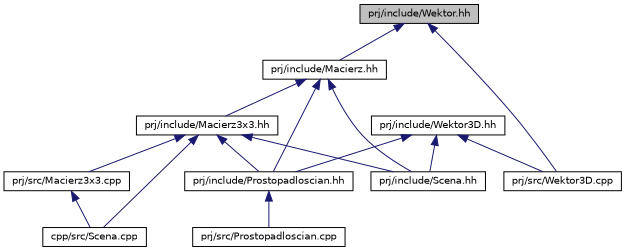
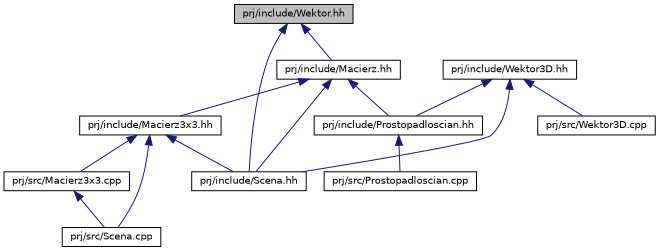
edge "prj/src/Wektor3D.cpp" -> "prj/include/Wektor.hh": now "prj/include/Scena.hh" -> "prj/include/Wektor.hh"
edge "prj/include/Prostopadloscian.hh" -> "prj/include/Macierz3x3.hh": removed
node "cpp/src/Scena.cpp": label "cpp/src/Scena.cpp" -> "prj/src/Scena.cpp"
